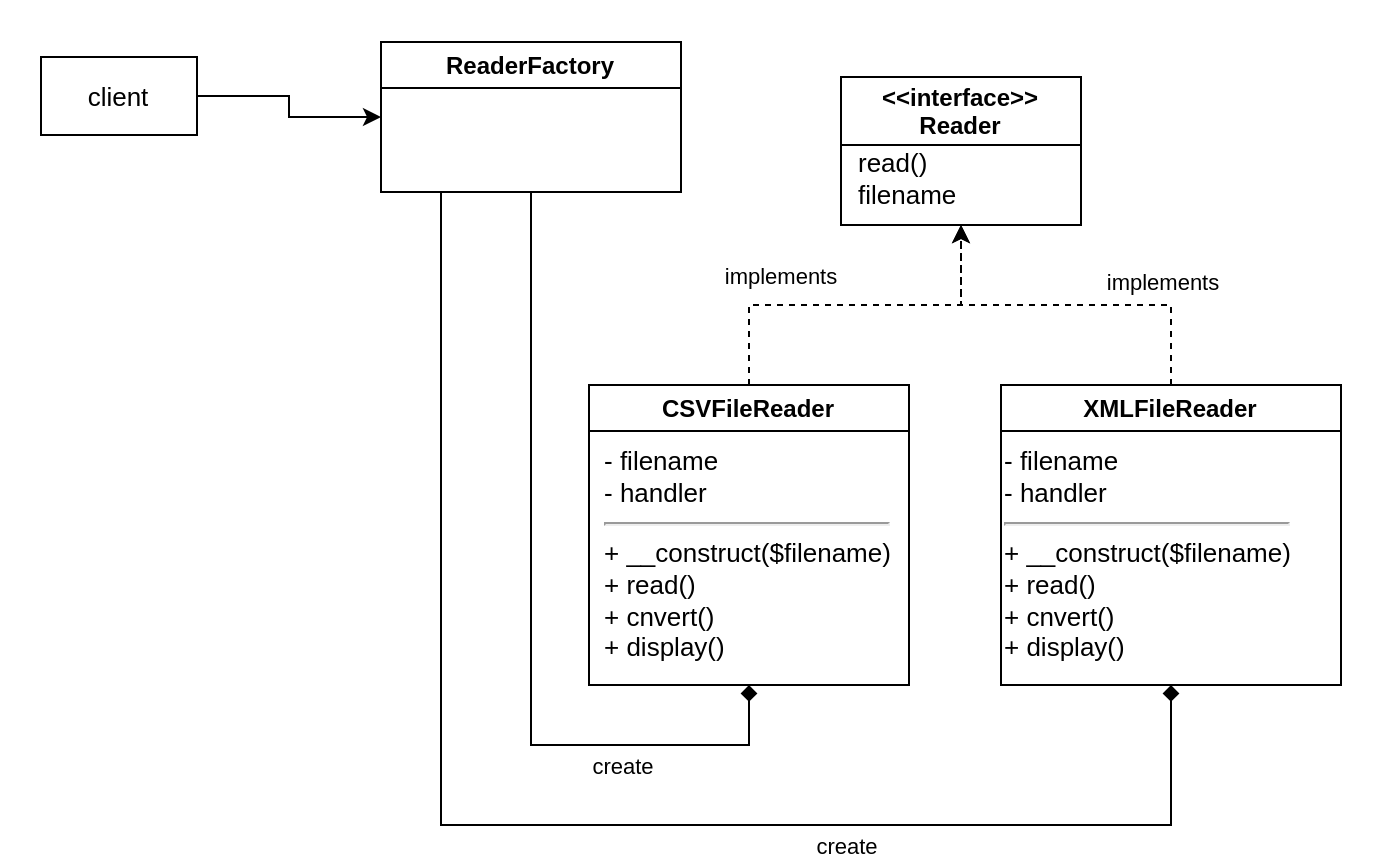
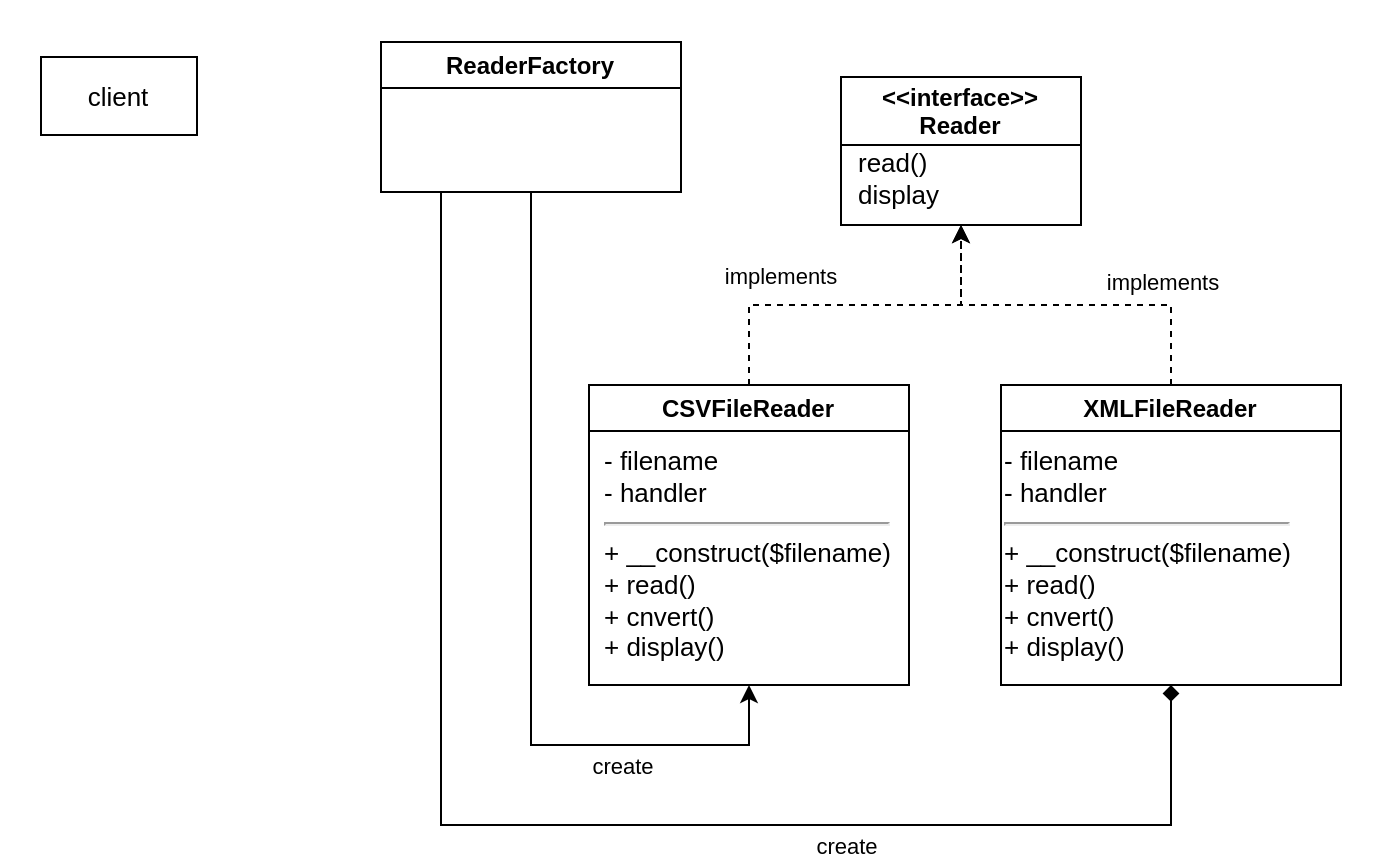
edge "client" -> "ReaderFactory": removed
node "read() filename": label "read() filename" -> "read() display"
edge "ReaderFactory" -> "CSVFileReader": arrowhead diamond -> classic
